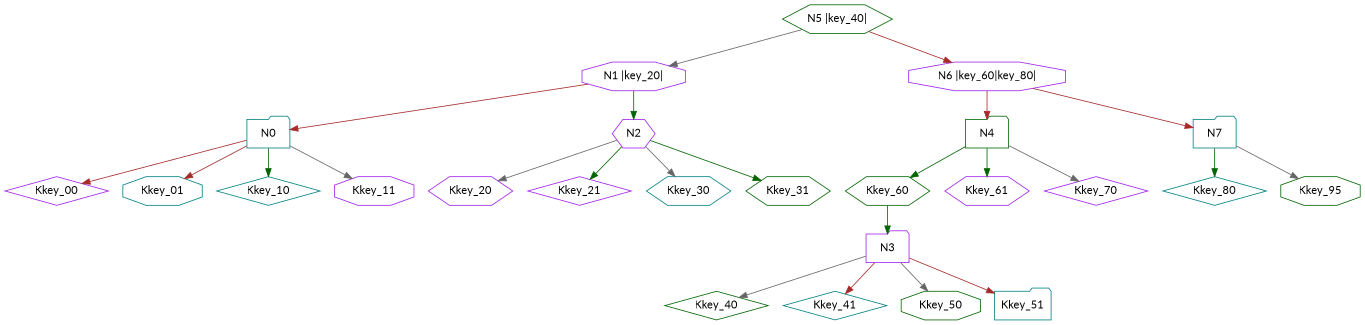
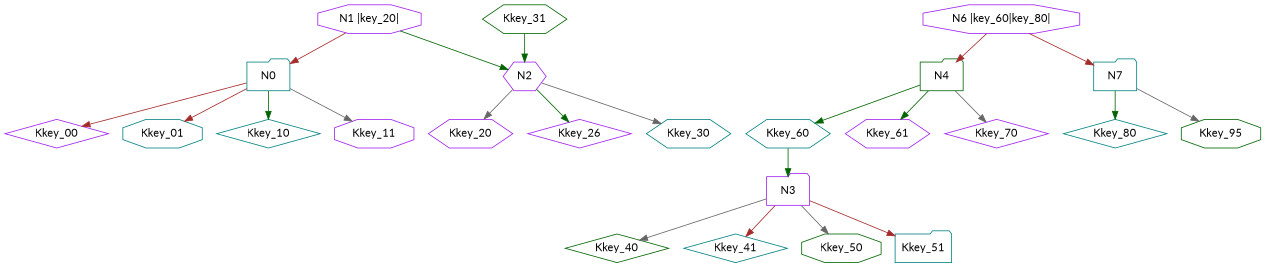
node "N5 |key_40|": removed
edge "N2" -> "Kkey_31": reversed
node "Kkey_21": label "Kkey_21" -> "Kkey_26"
node "Kkey_60": color darkgreen -> teal
